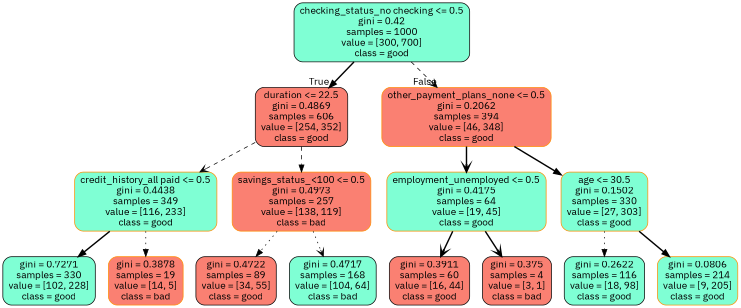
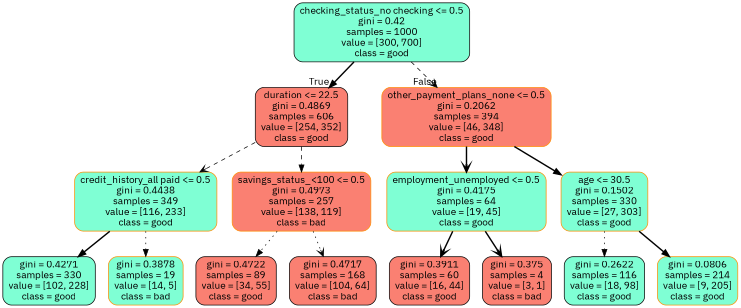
node "gini = 0.7271 samples = 330 value = [102, 228] class = good": label "gini = 0.7271 samples = 330 value = [102, 228] class = good" -> "gini = 0.4271 samples = 330 value = [102, 228] class = good"
node "gini = 0.3878 samples = 19 value = [14, 5] class = bad": fillcolor salmon -> aquamarine
node "gini = 0.4717 samples = 168 value = [104, 64] class = bad": fillcolor aquamarine -> salmon
